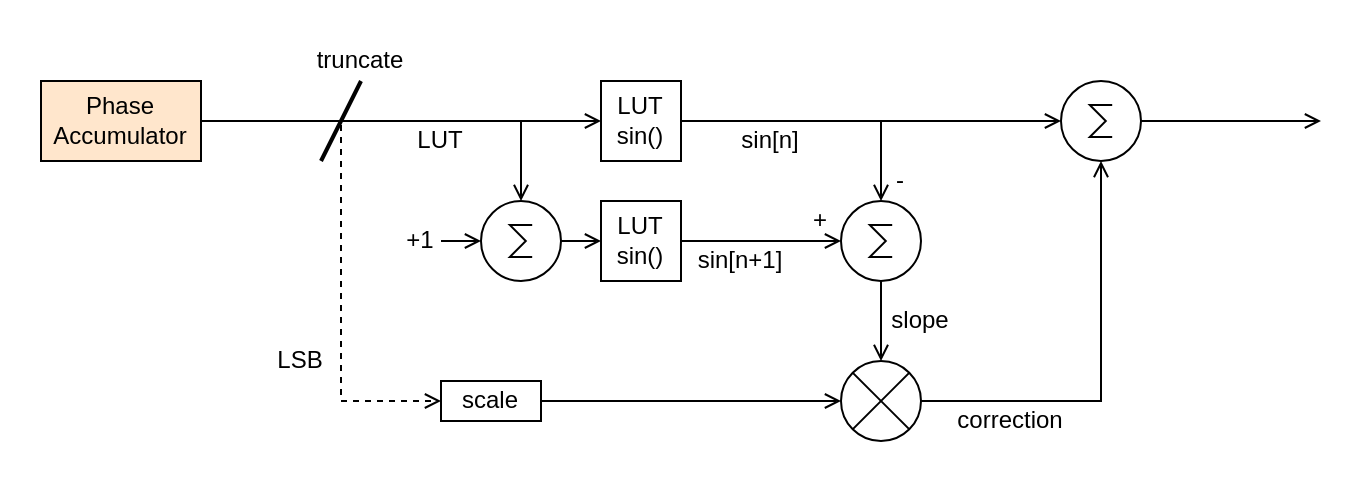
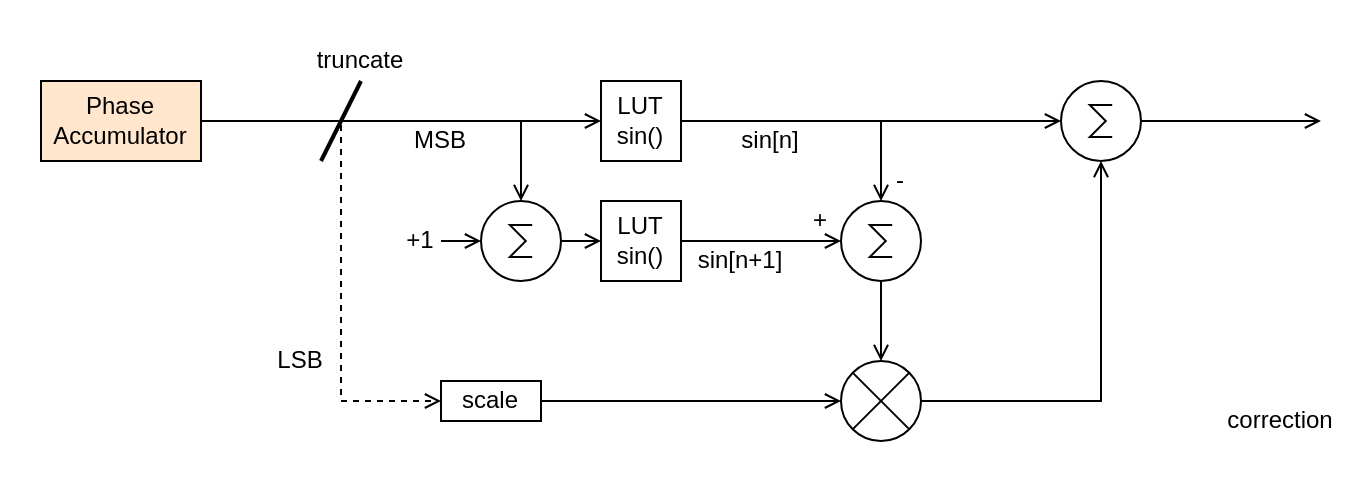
node "LUT": label "LUT" -> "MSB"
node "slope": removed
node "correction": moved (1011, 421) -> (1281, 421)
